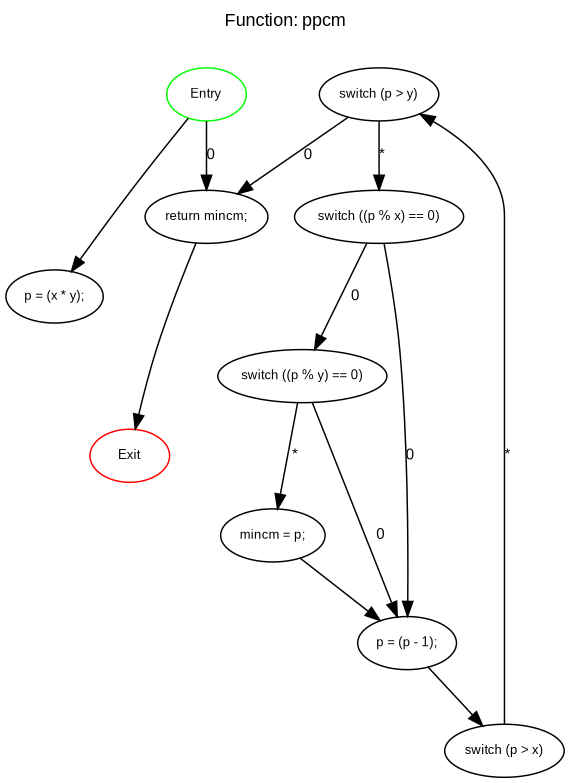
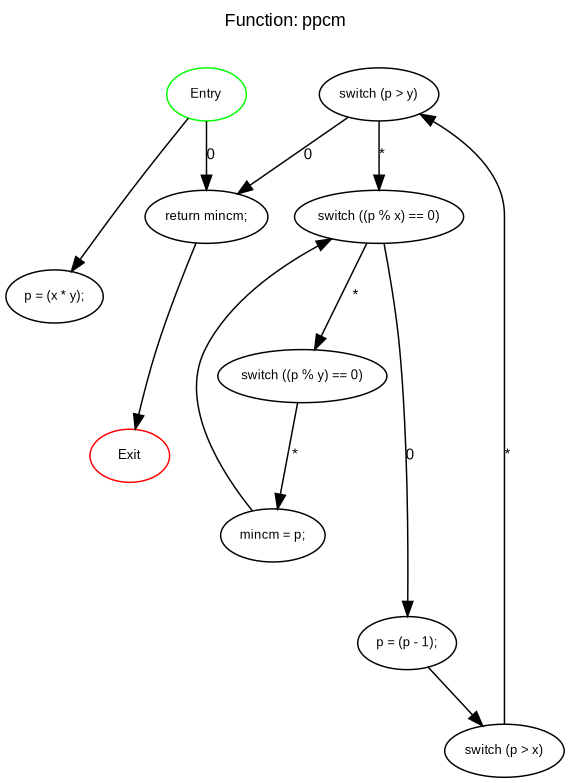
edge "switch ((p % x) == 0)" -> "switch ((p % y) == 0)": label "0" -> "*"
edge "switch ((p % y) == 0)" -> "p = (p - 1);": removed, label "0"
edge "mincm = p;" -> "p = (p - 1);": now "mincm = p;" -> "switch ((p % x) == 0)"
